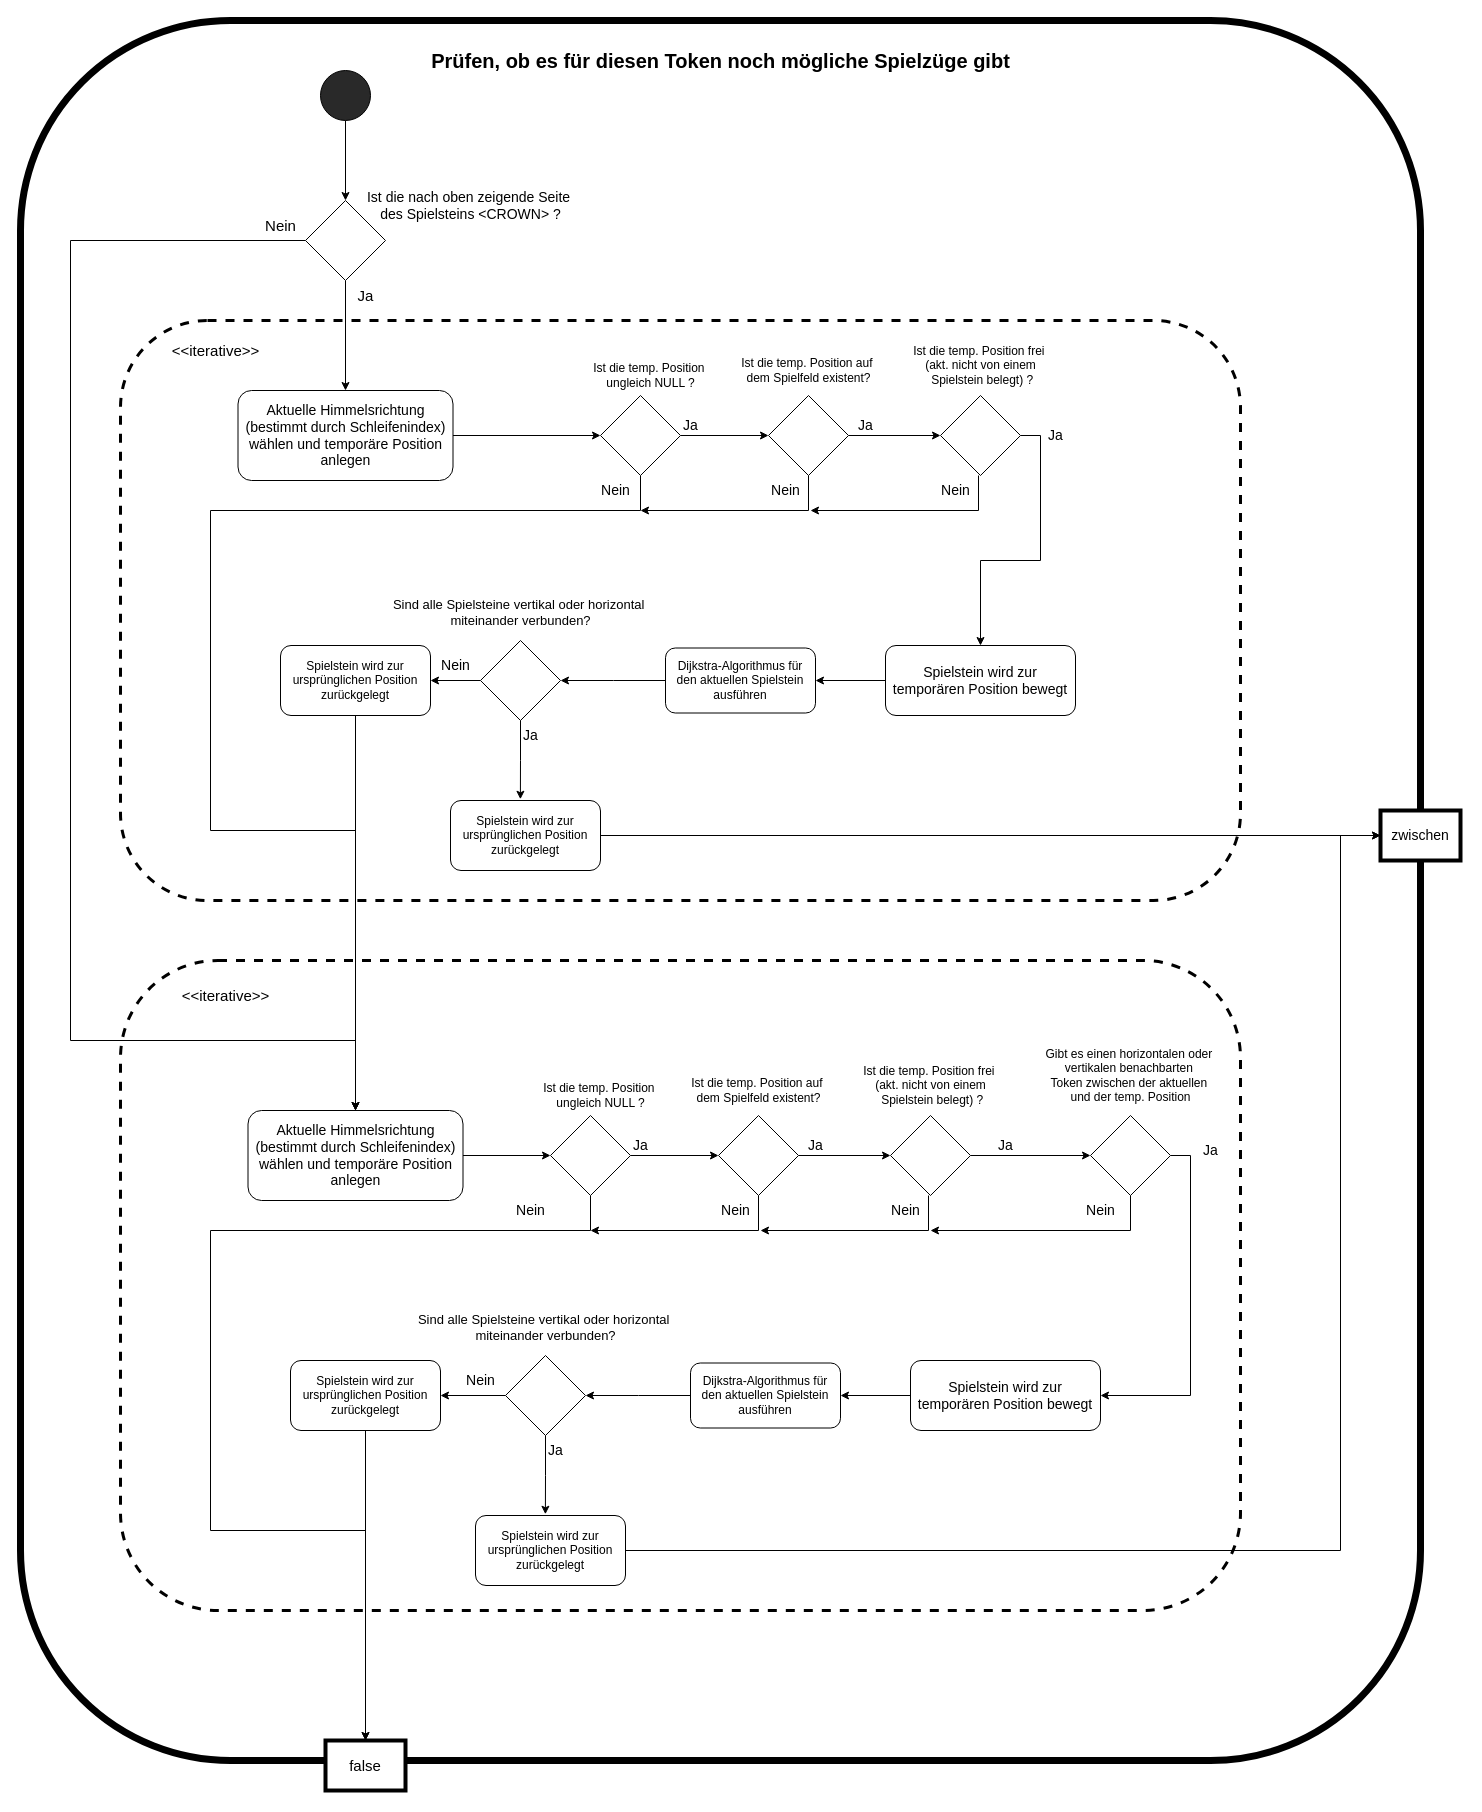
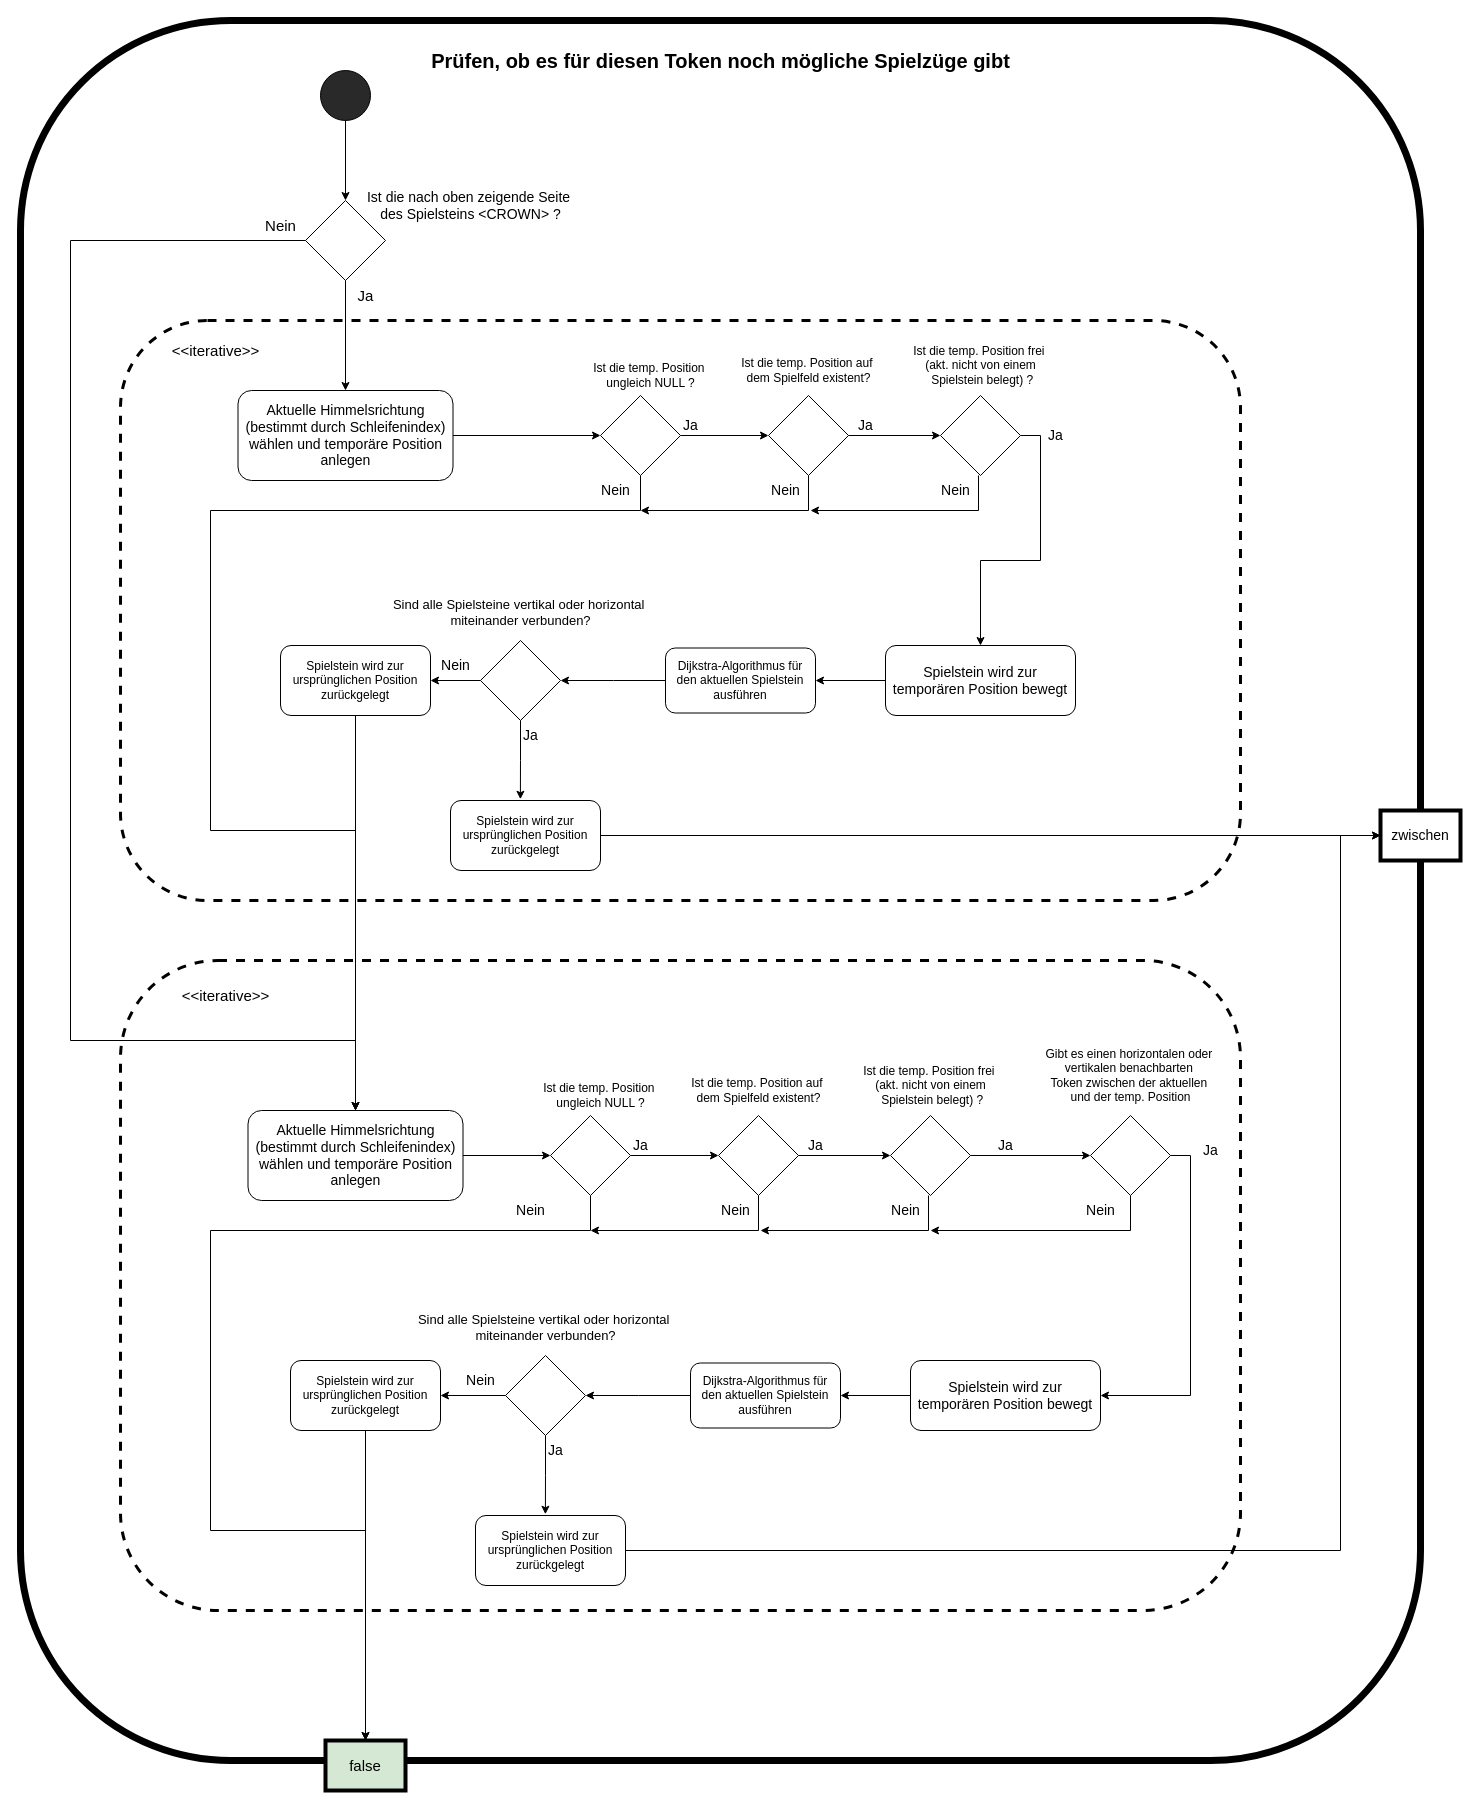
node "false": fillcolor #ffffff -> #d5e8d4
